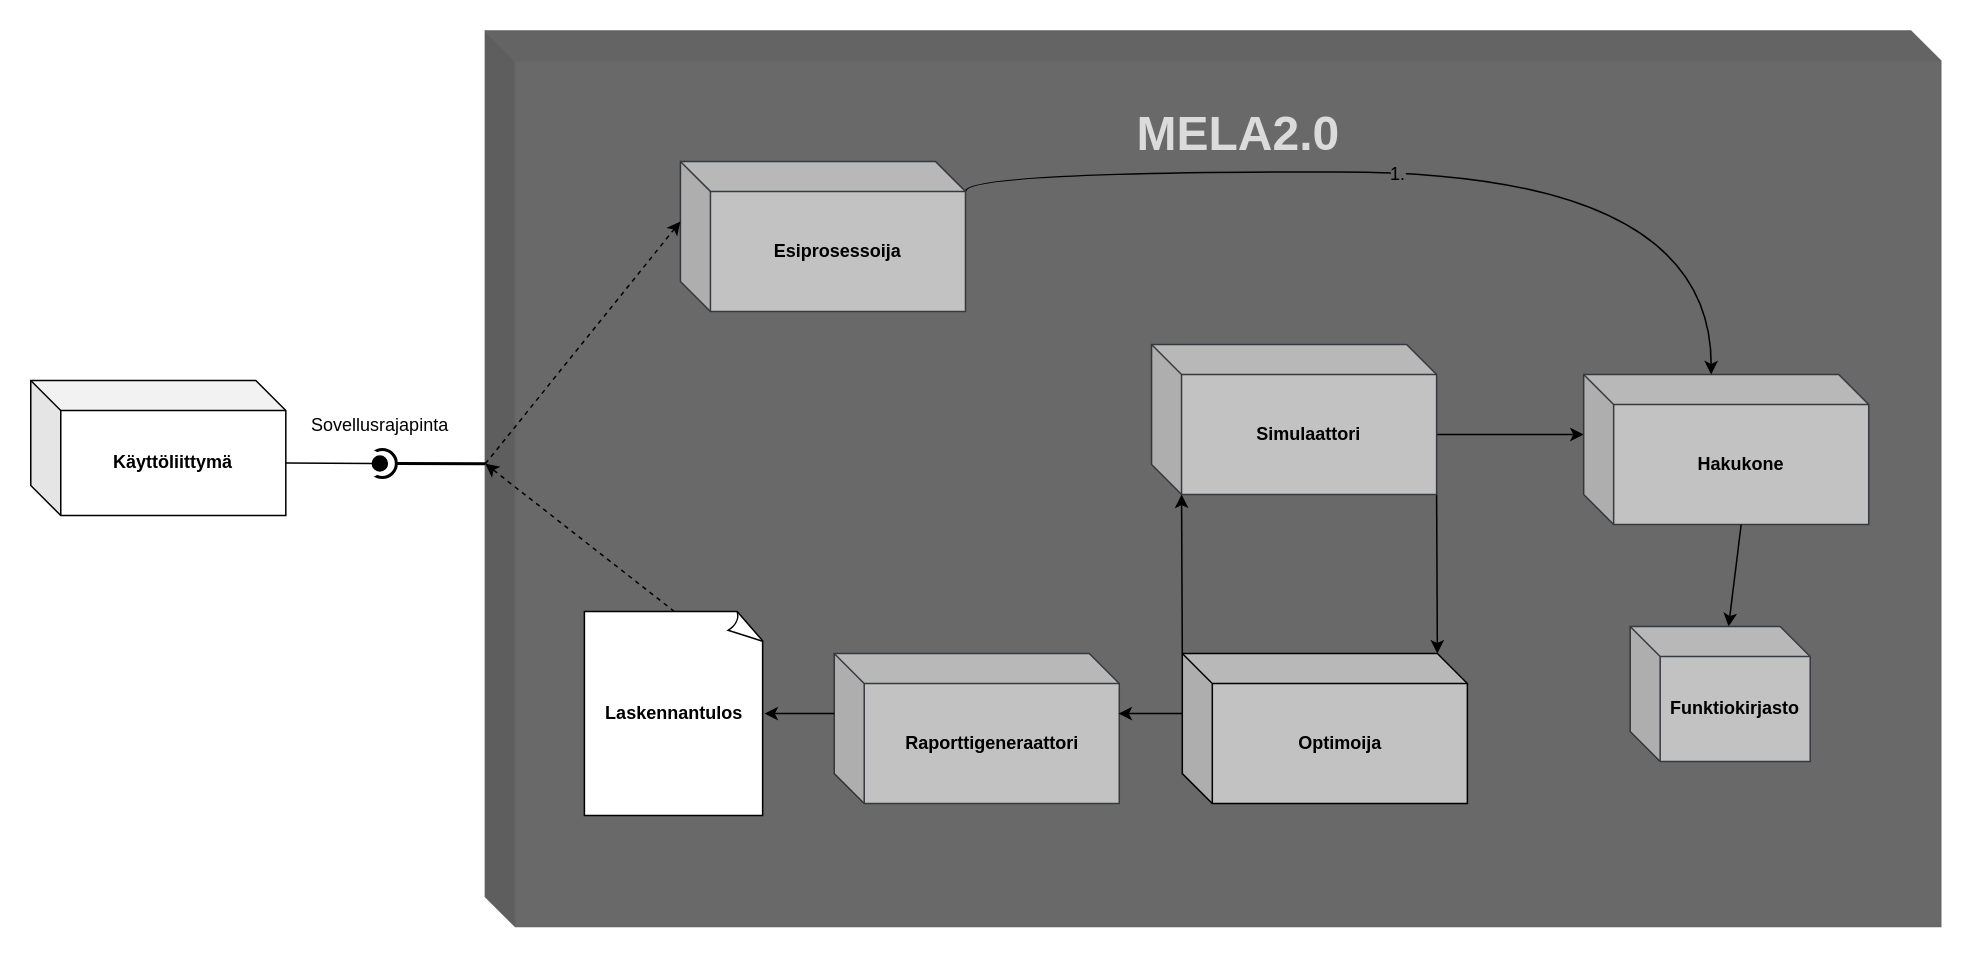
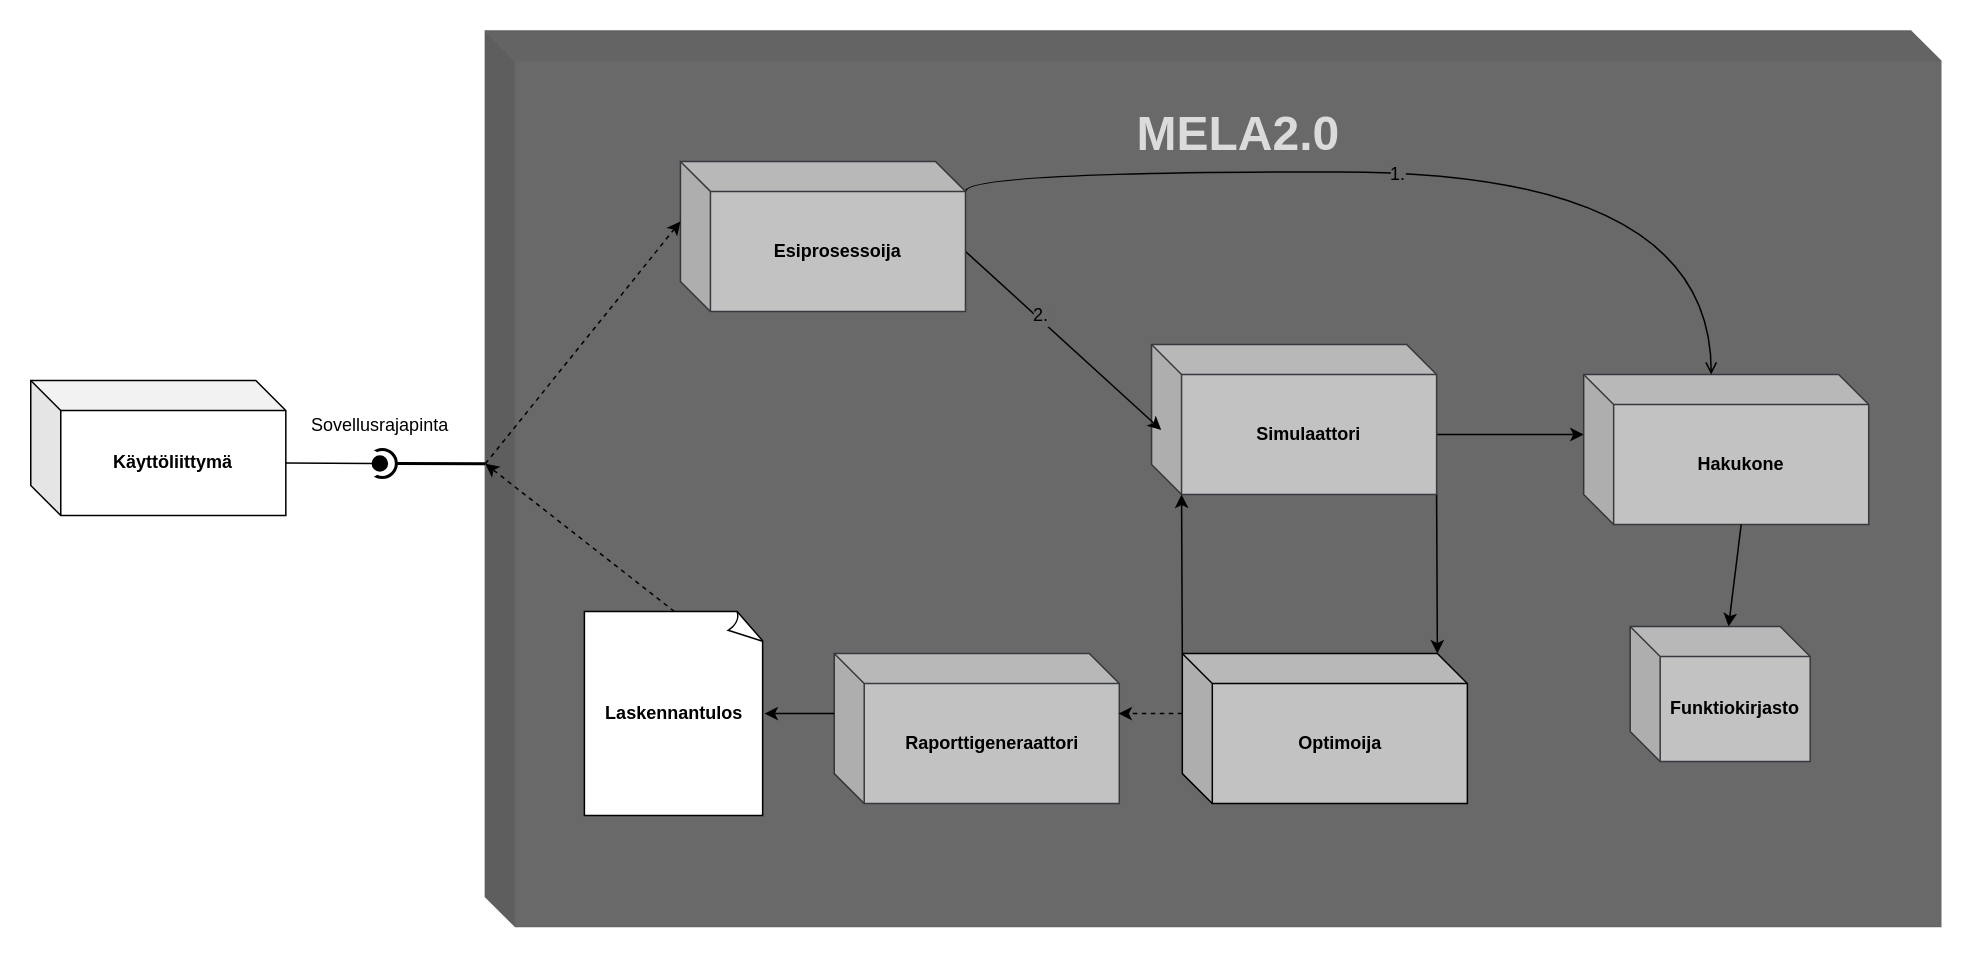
edge "Esiprosessoija" -> "Simulaattori": added, label "2."
edge "Esiprosessoija" -> "Hakukone": arrowhead classic -> open
edge "Optimoija" -> "Raporttigeneraattori": style solid -> dashed
